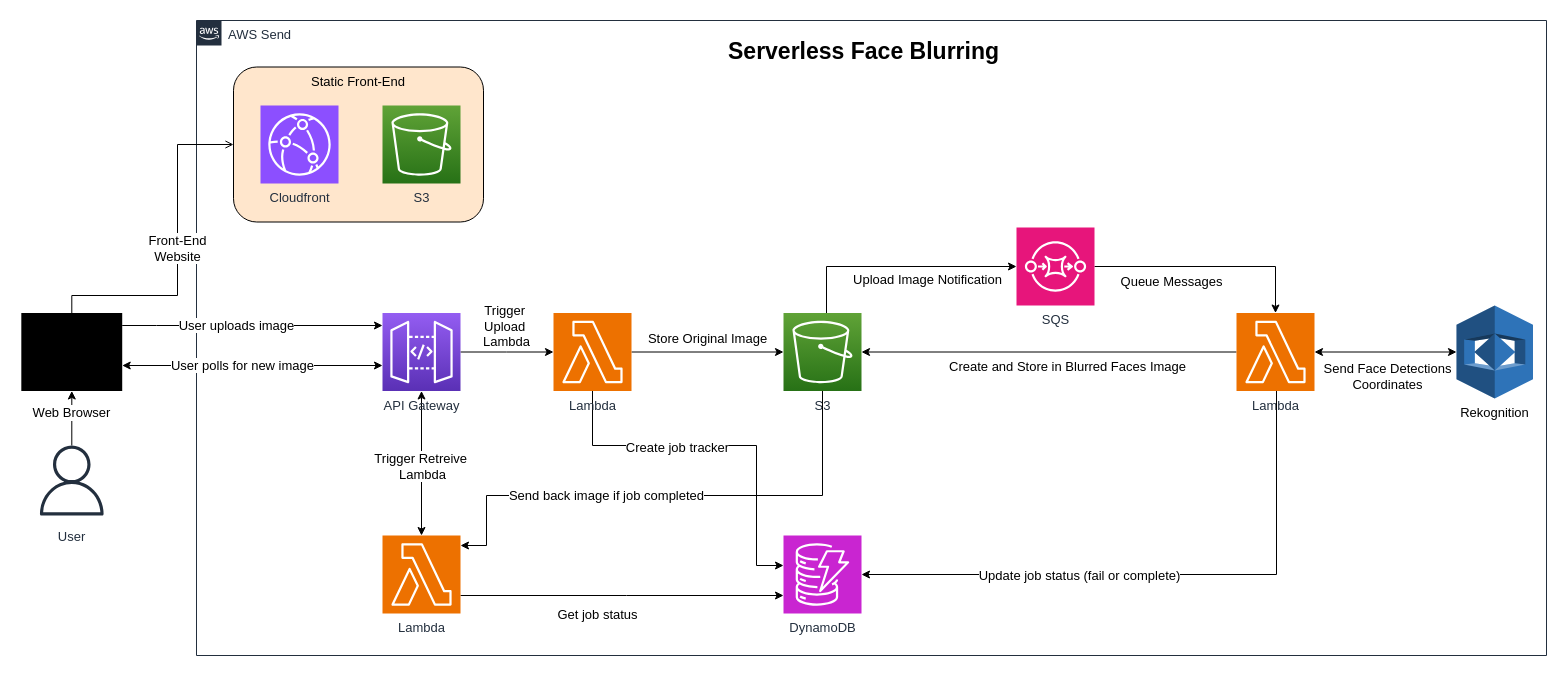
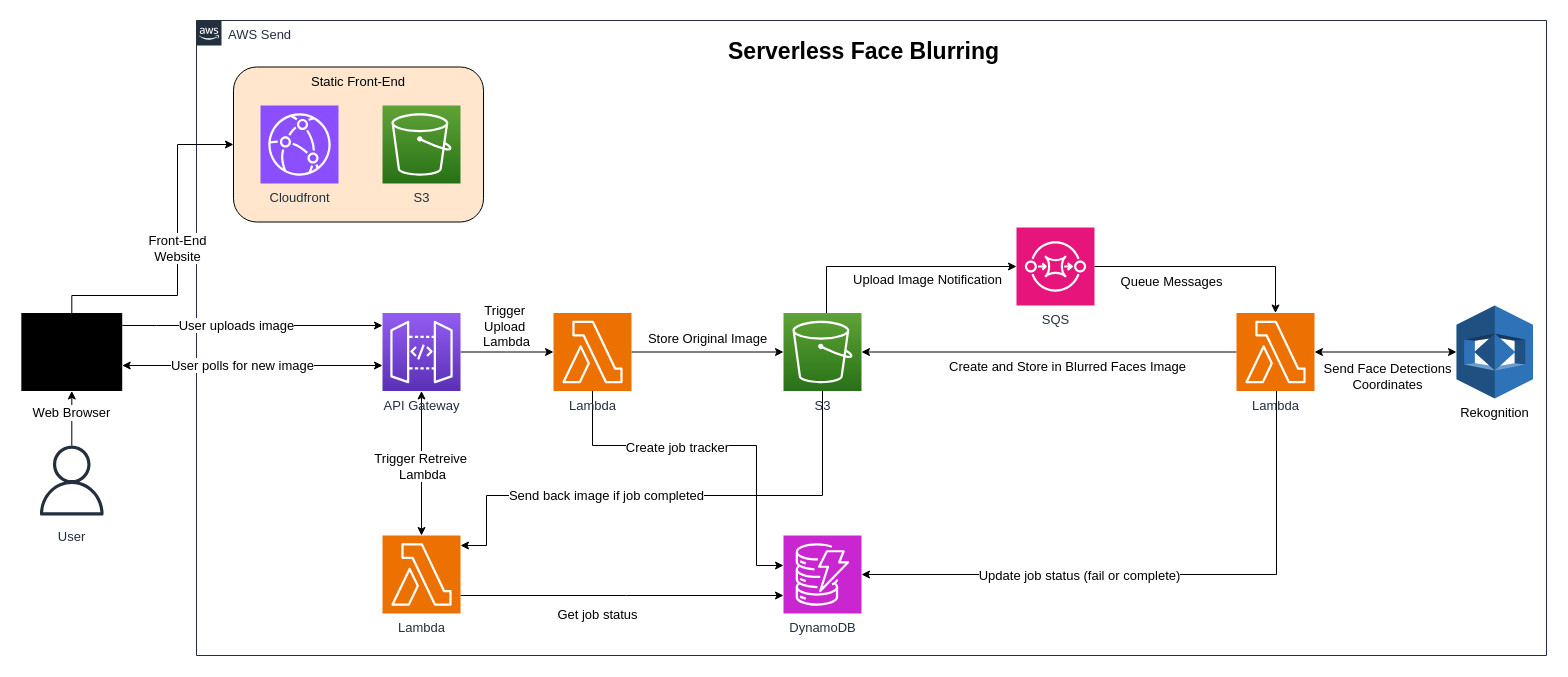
edge "Web Browser" -> "Static Front-End": arrowhead open -> classic
